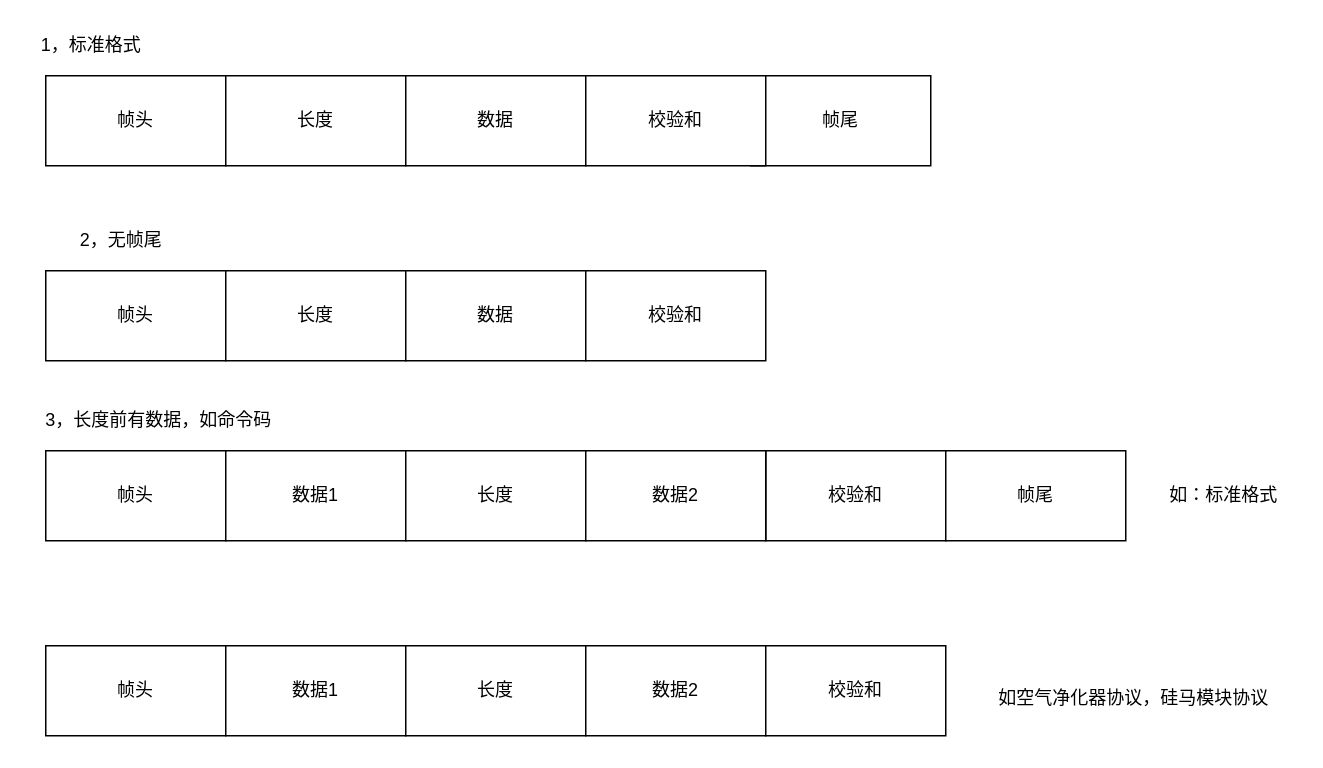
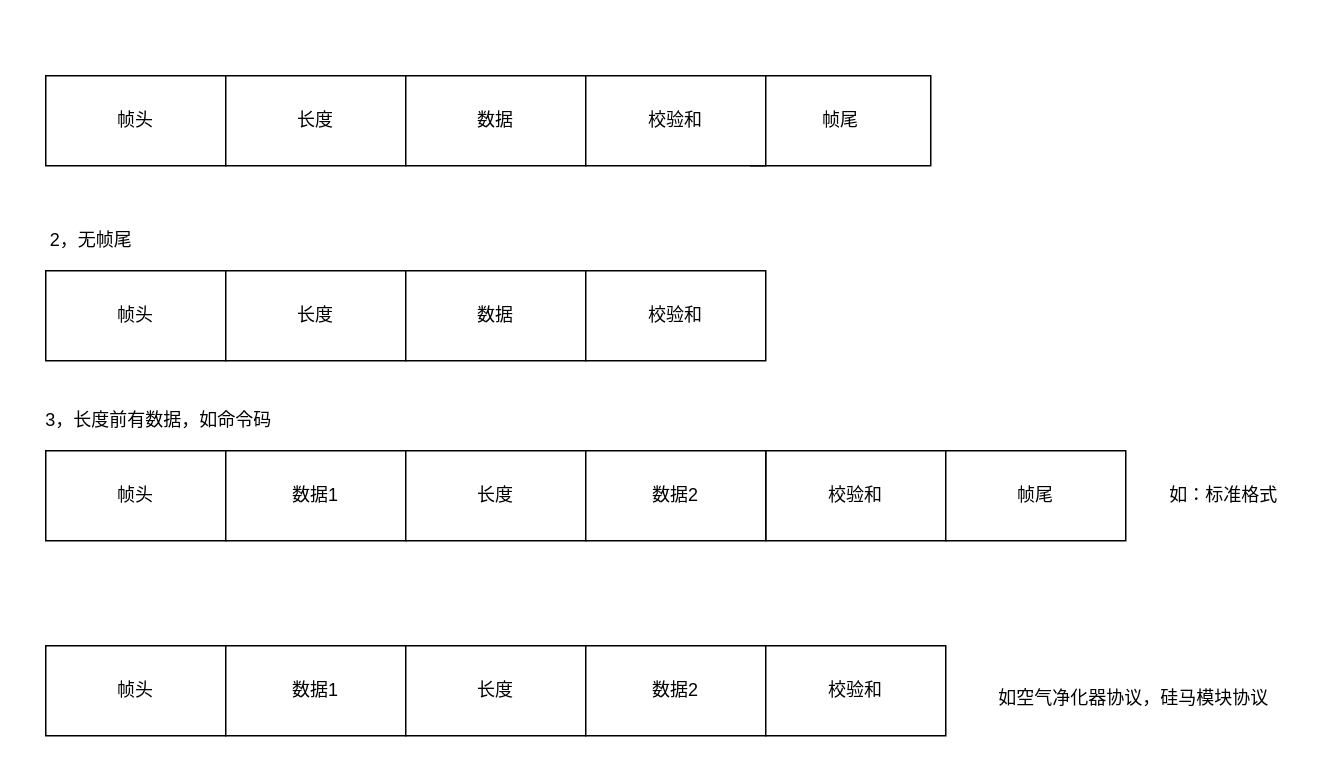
node "1，标准格式": removed
node "2，无帧尾": moved (121, 241) -> (91, 241)
